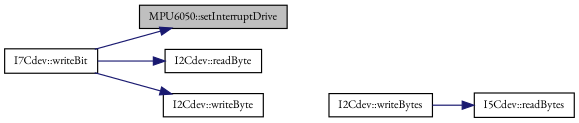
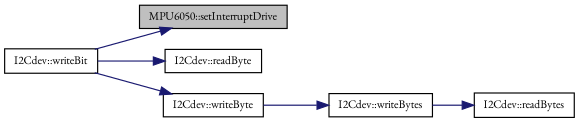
node "I7Cdev::writeBit": label "I7Cdev::writeBit" -> "I2Cdev::writeBit"
edge "I2Cdev::writeByte" -> "I2Cdev::writeBytes": added
node "I5Cdev::readBytes": label "I5Cdev::readBytes" -> "I2Cdev::readBytes"
